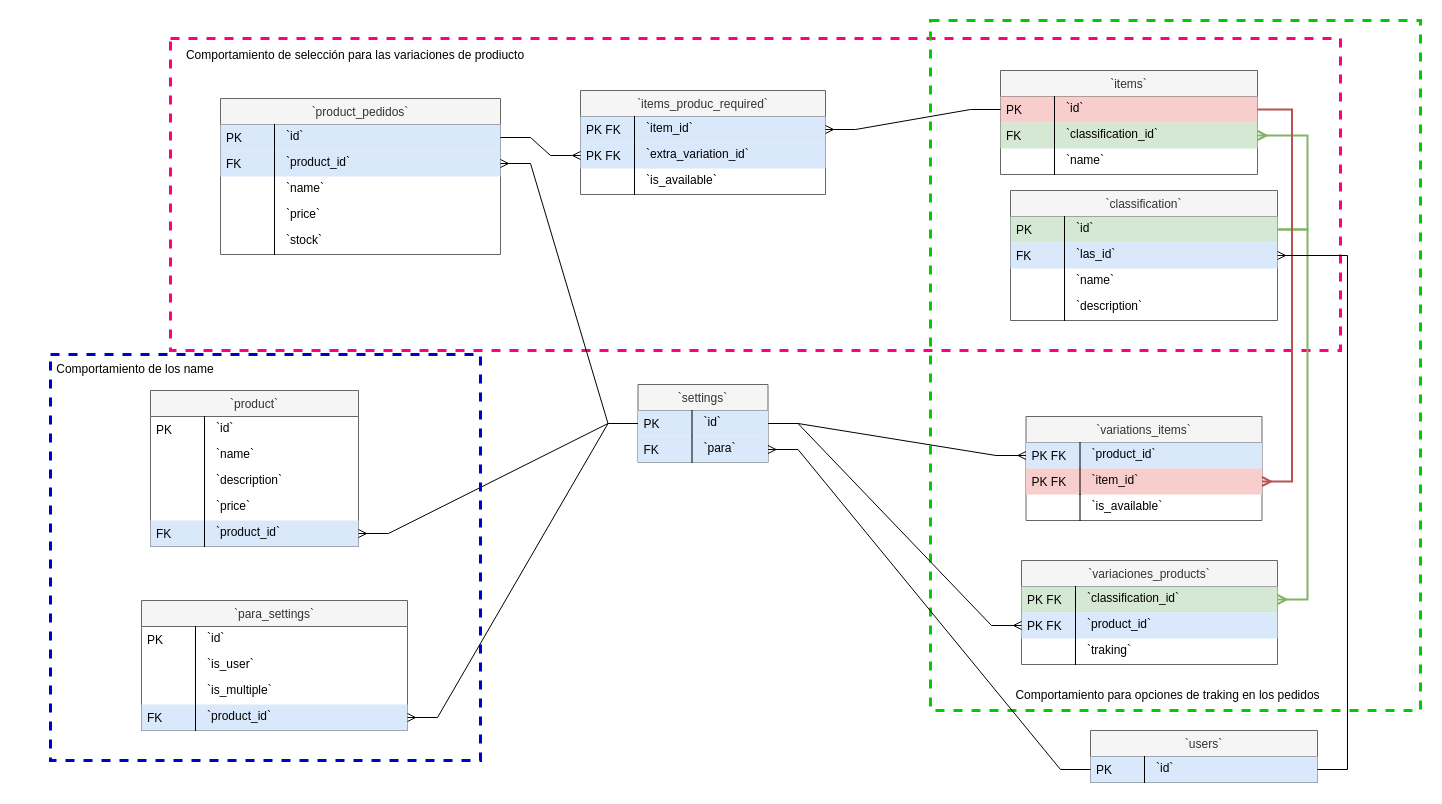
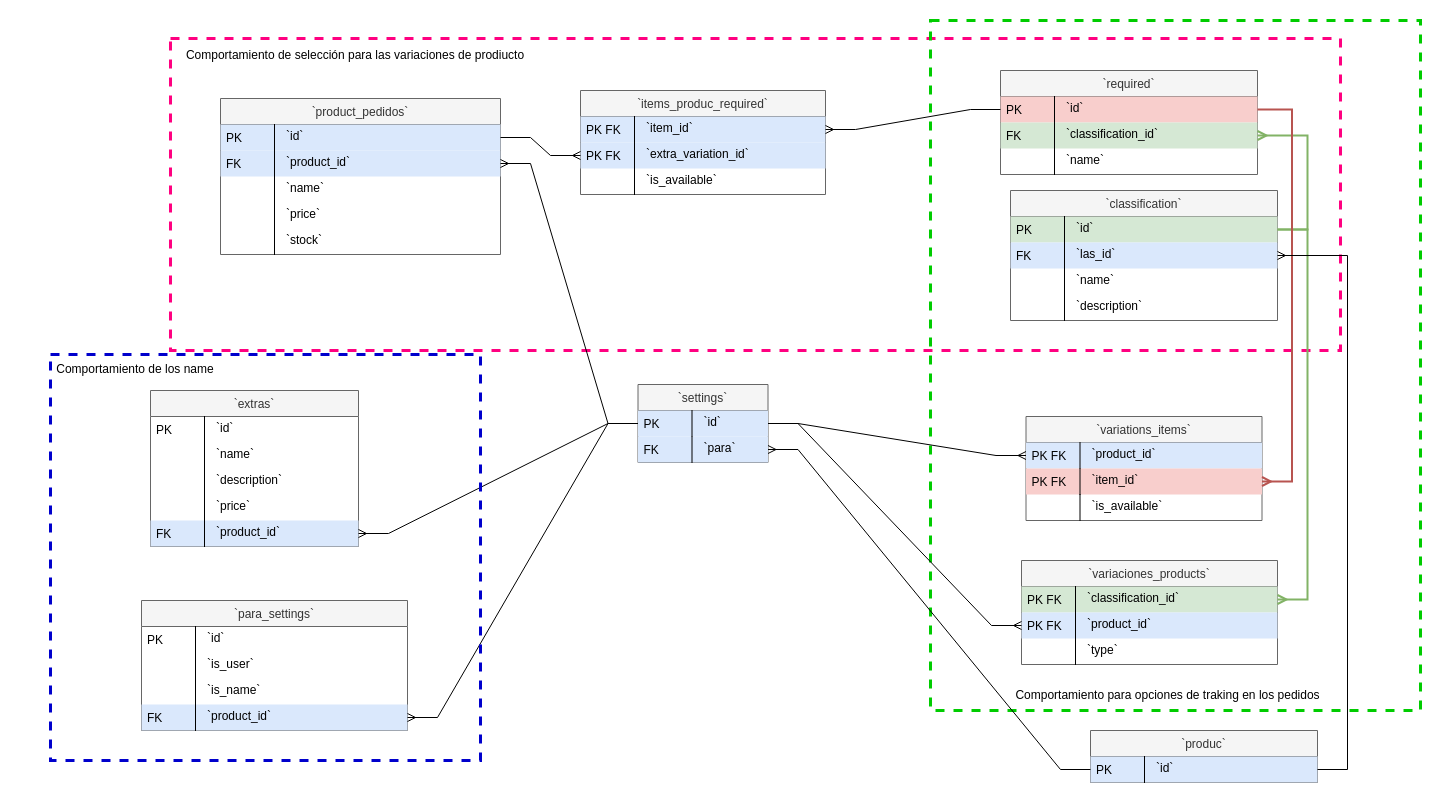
node "`items`": label "`items`" -> "`required`"
node "`product`": label "`product`" -> "`extras`"
node "`traking`": label "`traking`" -> "`type`"
node "`is_multiple`": label "`is_multiple`" -> "`is_name`"
node "`users`": label "`users`" -> "`produc`"
